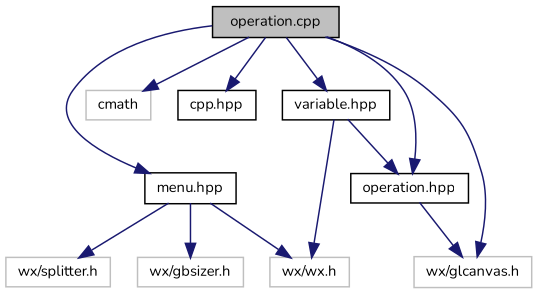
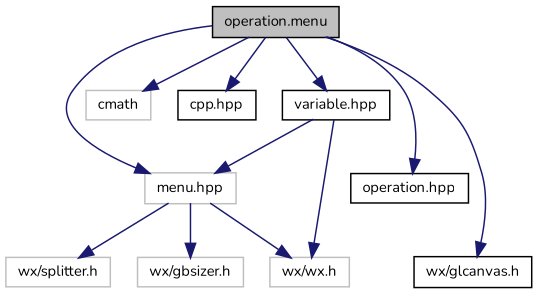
node "operation.cpp": label "operation.cpp" -> "operation.menu"
edge "variable.hpp" -> "operation.hpp": now "variable.hpp" -> "menu.hpp"
node "menu.hpp": color black -> grey75
edge "operation.hpp" -> "wx/glcanvas.h": removed
node "wx/glcanvas.h": color grey75 -> black
